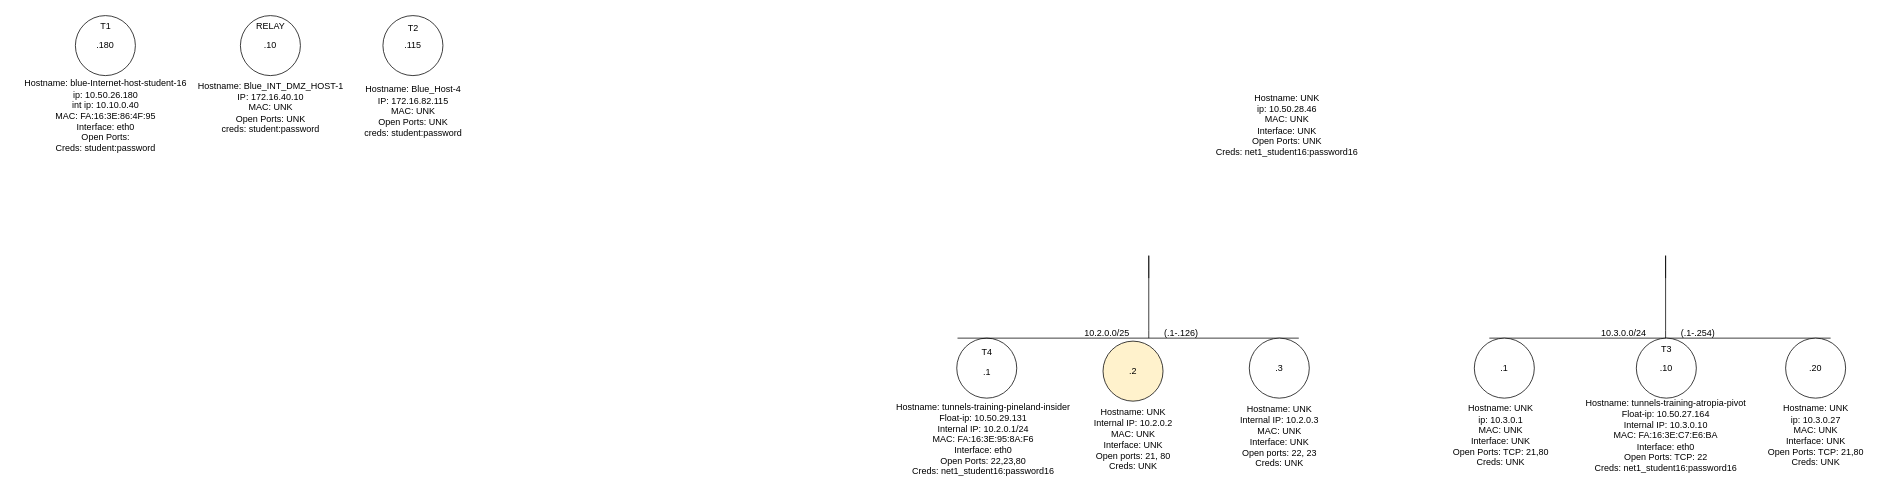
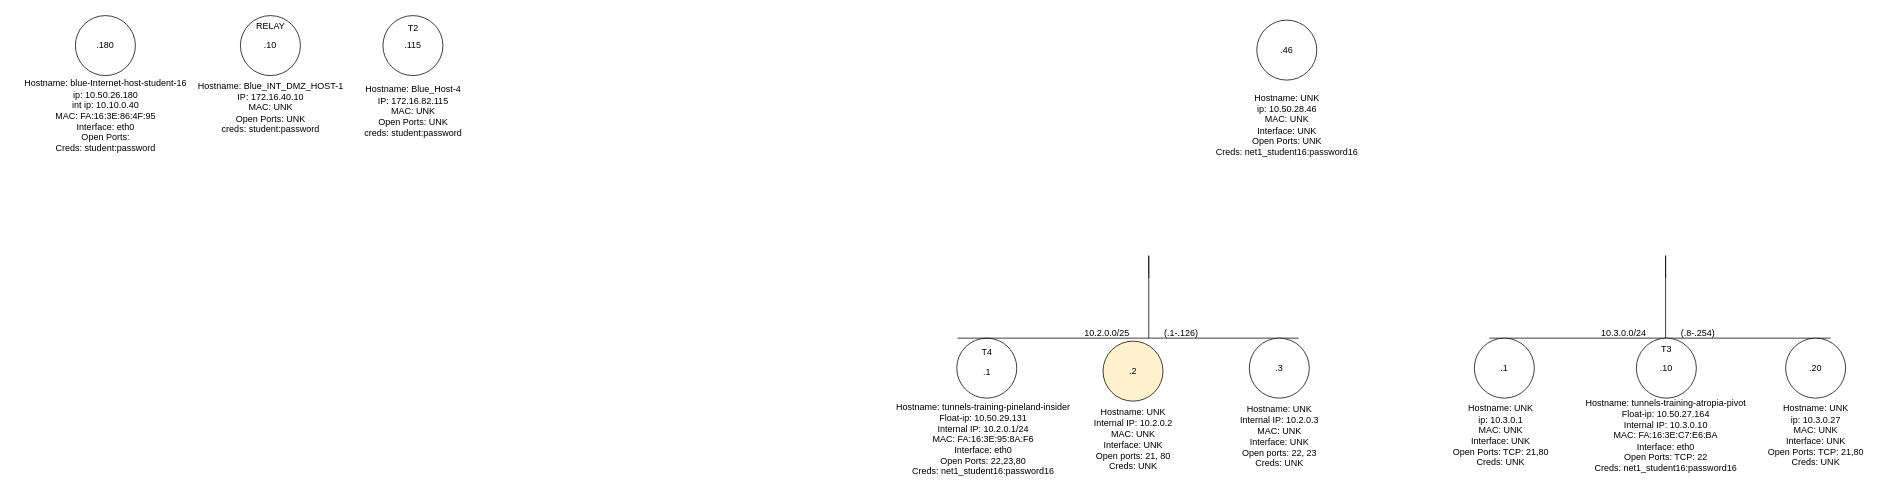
node "T1": removed
node ".46": added
node "(.1-.254)": label "(.1-.254)" -> "(.8-.254)"
